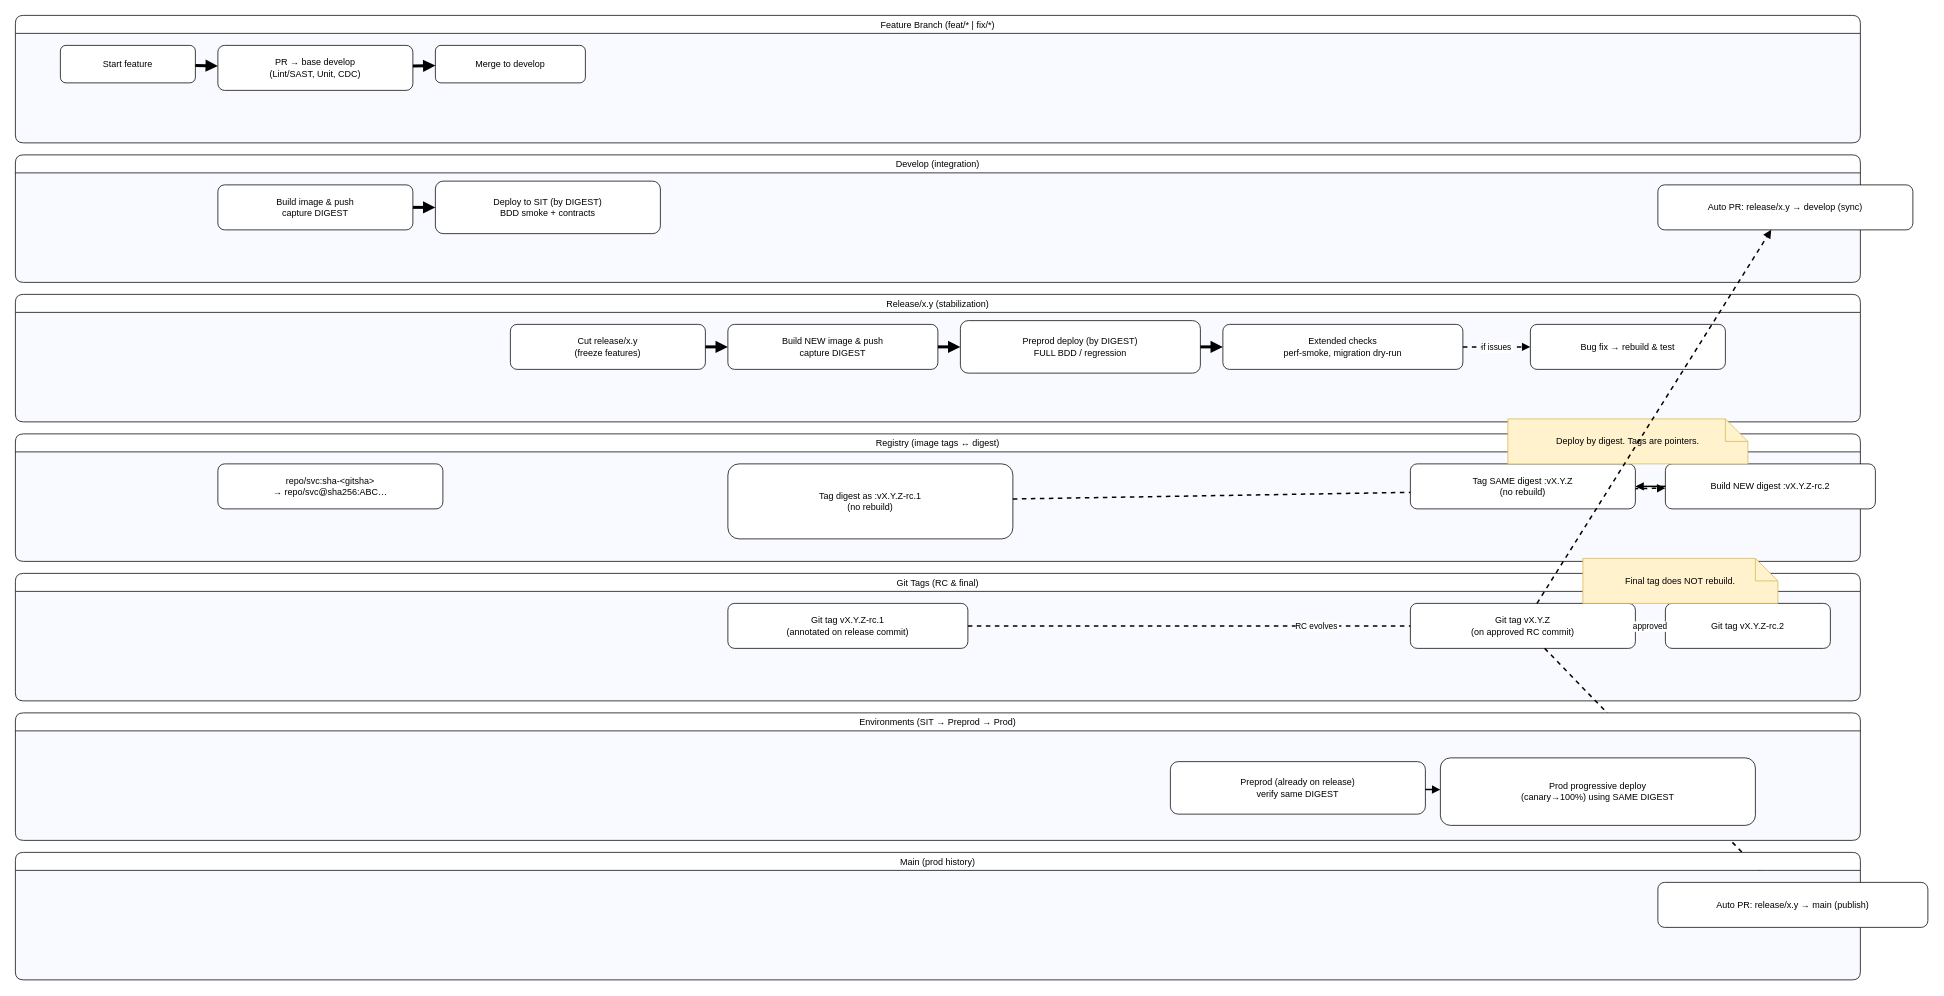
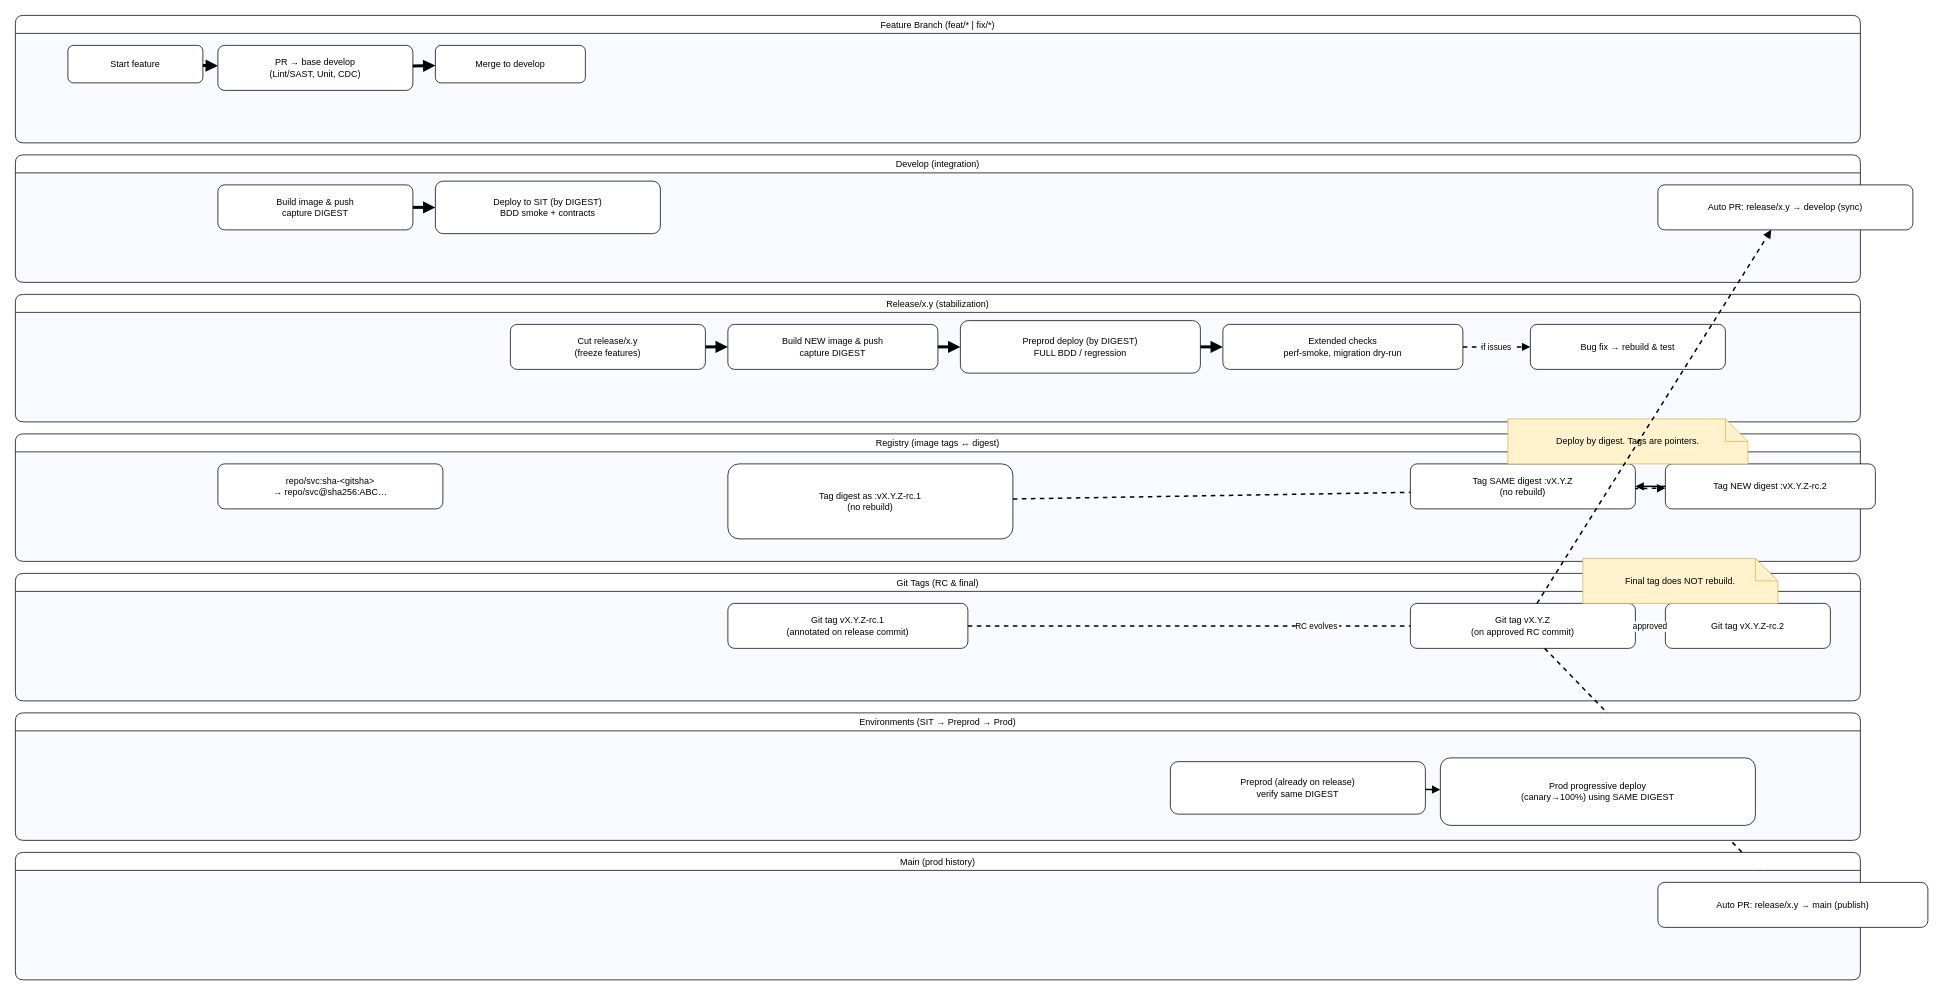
node "Start feature": moved (128, 64) -> (135, 64)
node "Build NEW digest :vX.Y.Z-rc.2": label "Build NEW digest :vX.Y.Z-rc.2" -> "Tag NEW digest :vX.Y.Z-rc.2"
